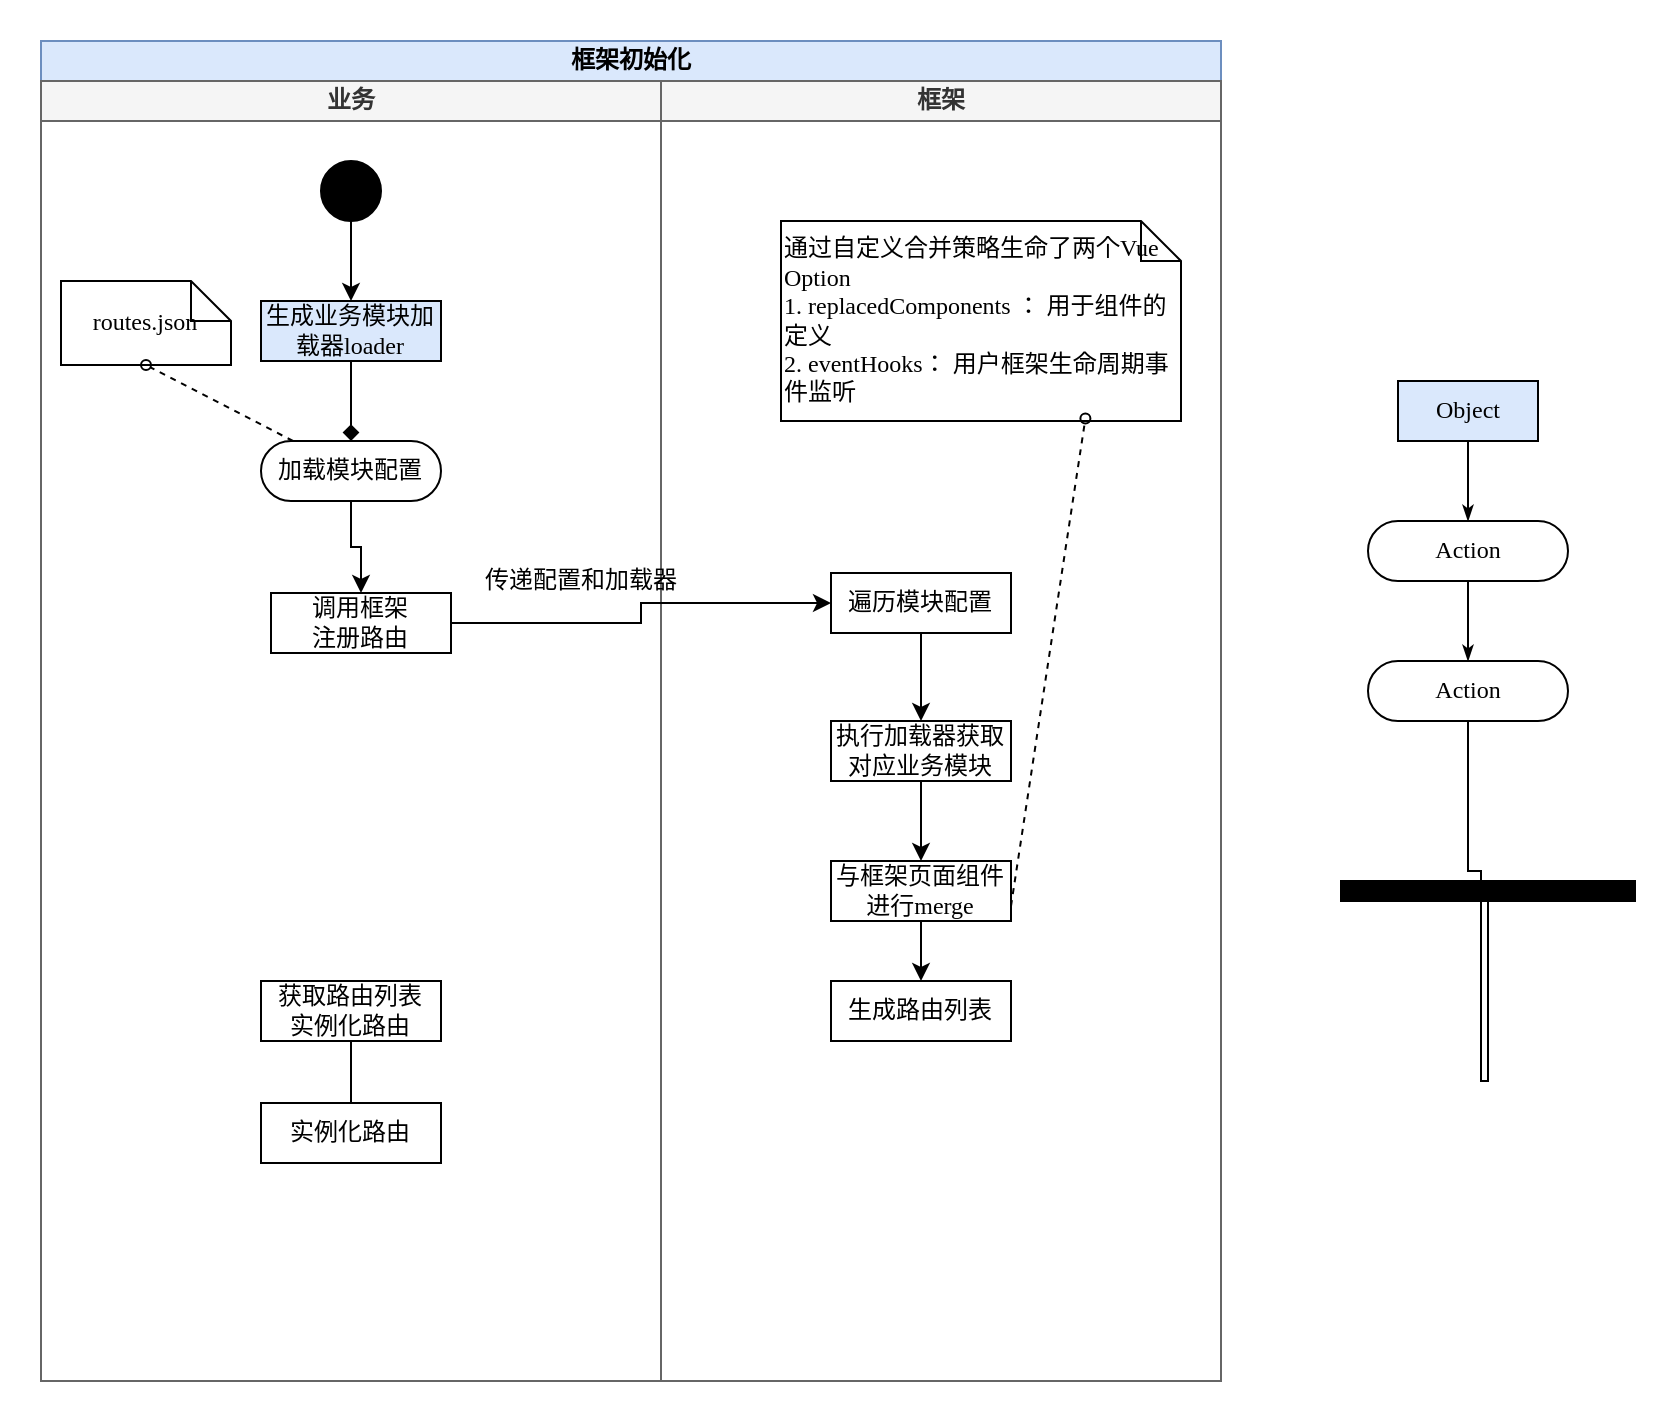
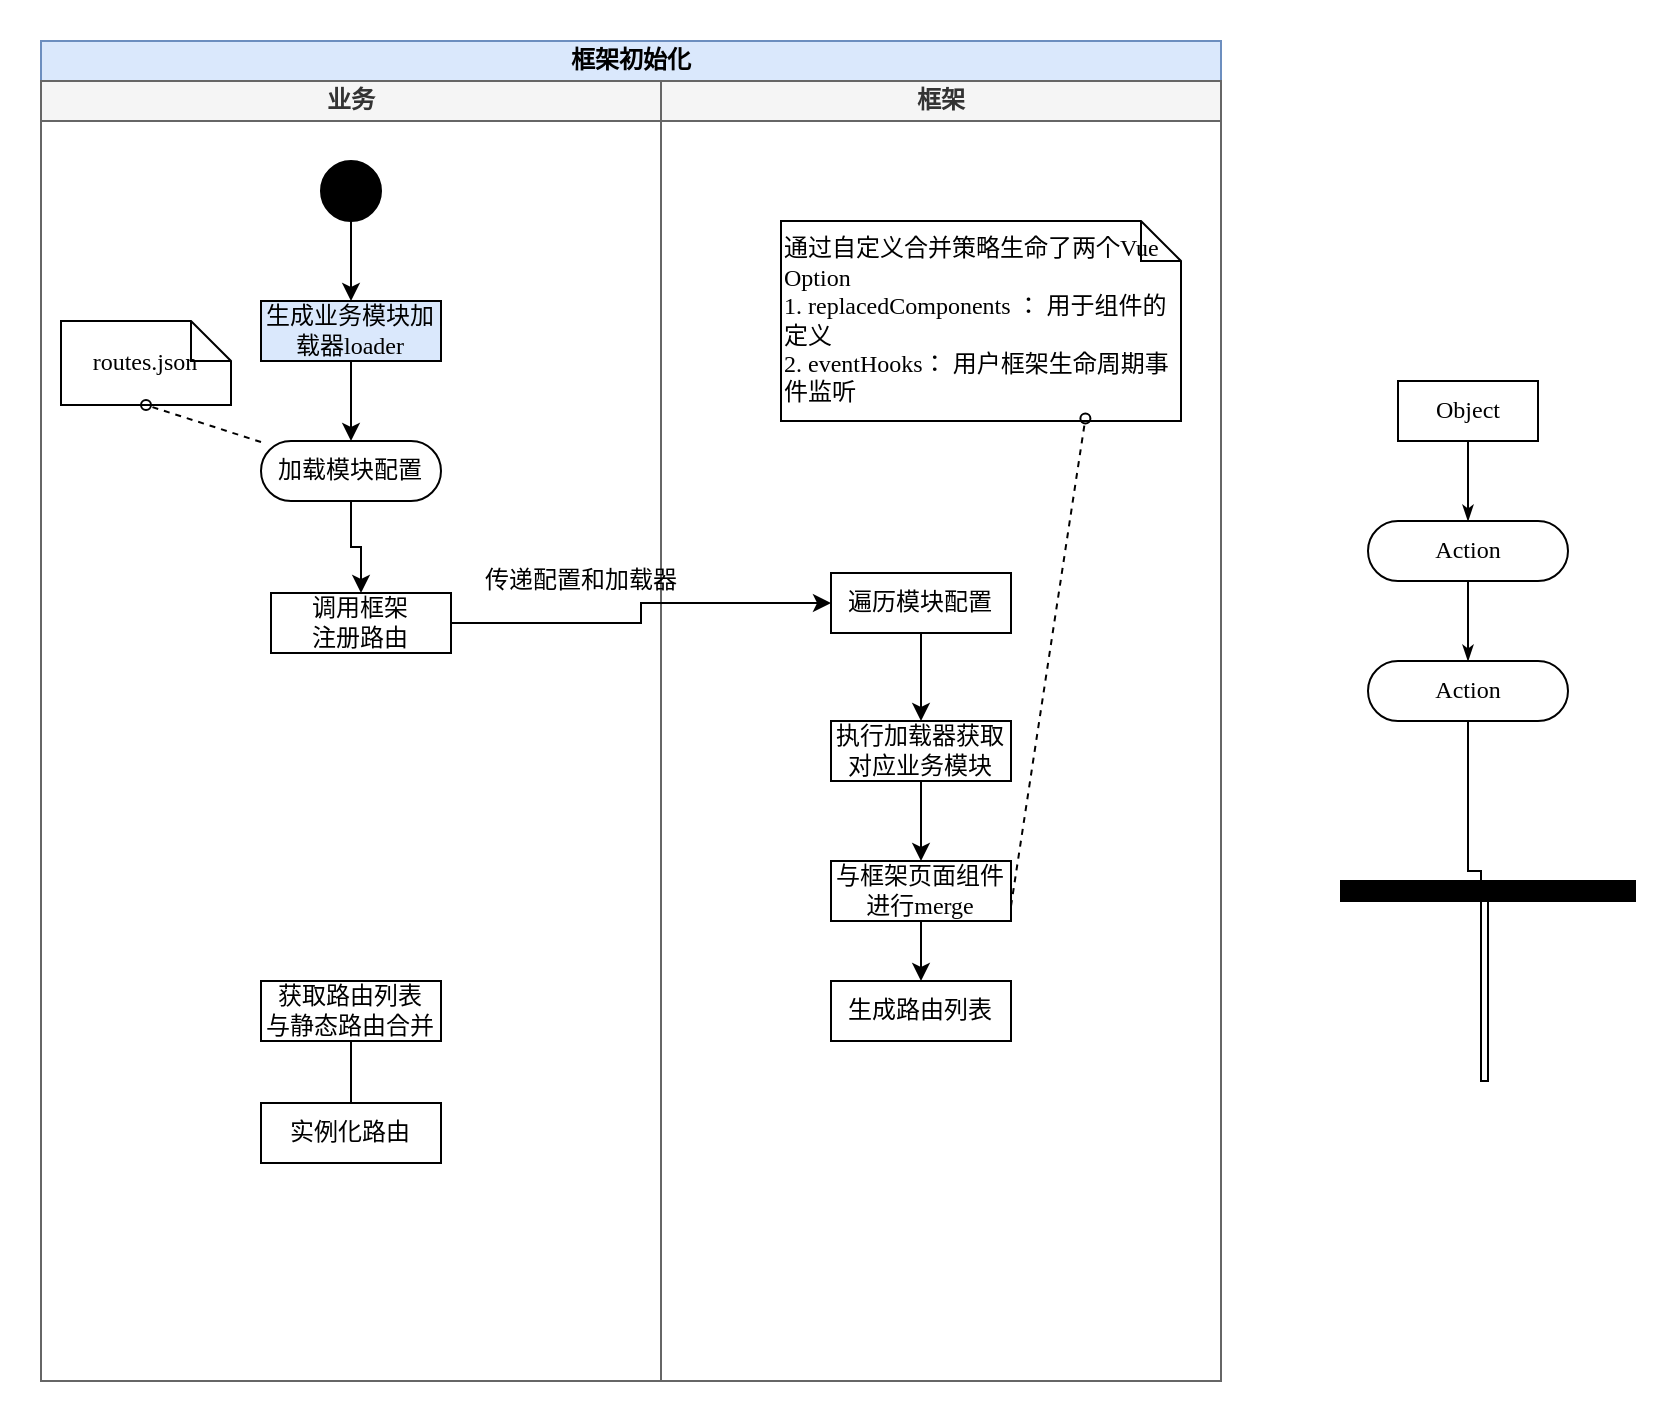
node "routes.json": moved (146, 323) -> (146, 363)
node "Object": fillcolor #dae8fc -> #ffffff
edge "生成业务模块加载器loader" -> "加载模块配置": arrowhead diamond -> classic
node "获取路由列表 实例化路由": label "获取路由列表 实例化路由" -> "获取路由列表 与静态路由合并"
